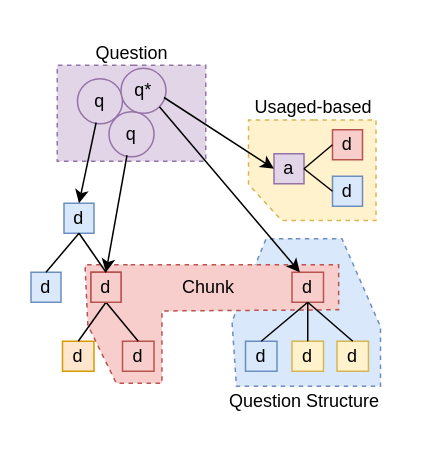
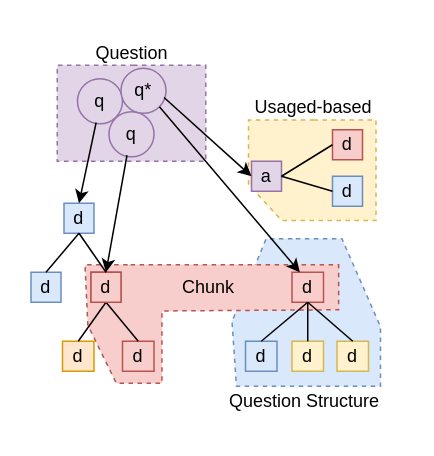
node "a": moved (289, 169) -> (266, 176)
